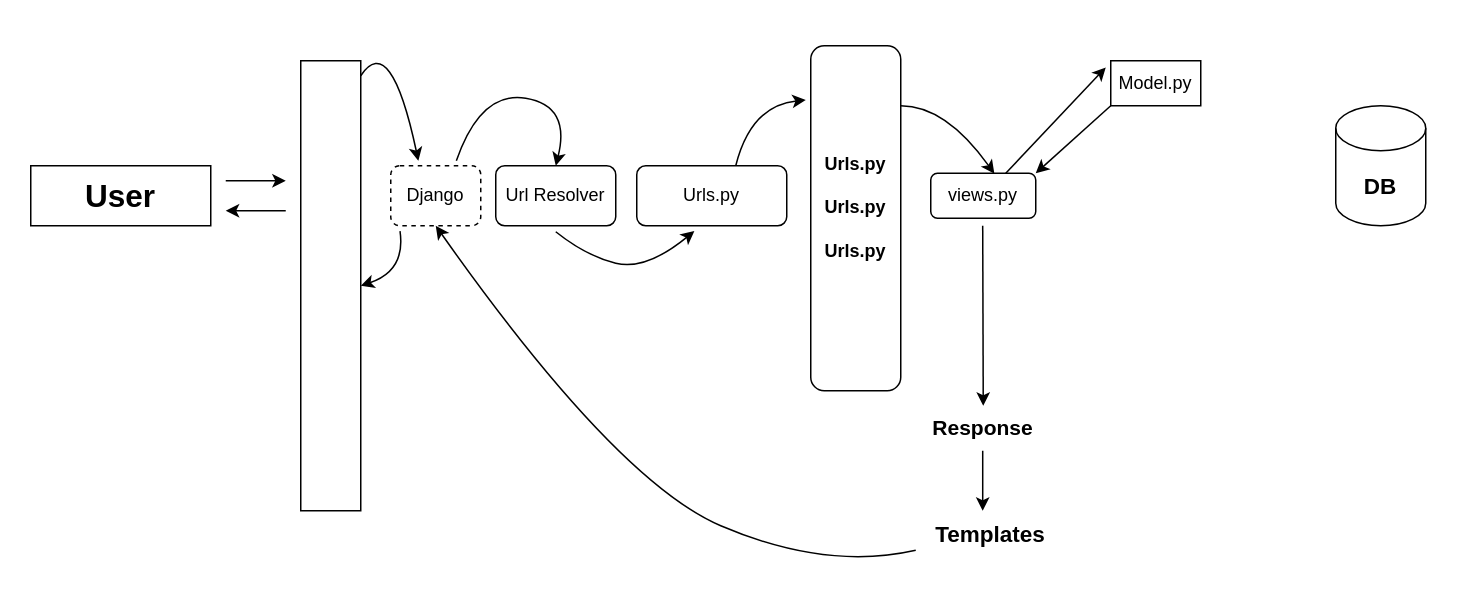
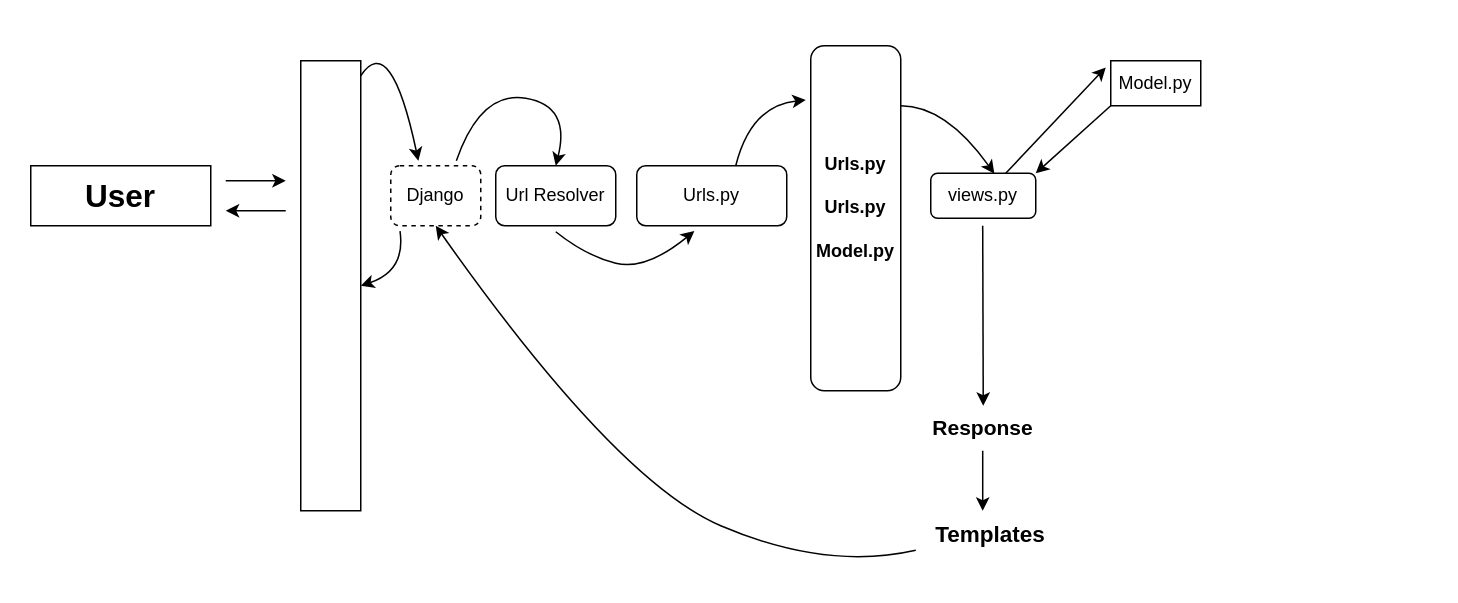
node "DB": removed
node "Urls.py Urls.py Urls.py": label "Urls.py Urls.py Urls.py" -> "Urls.py Urls.py Model.py"
